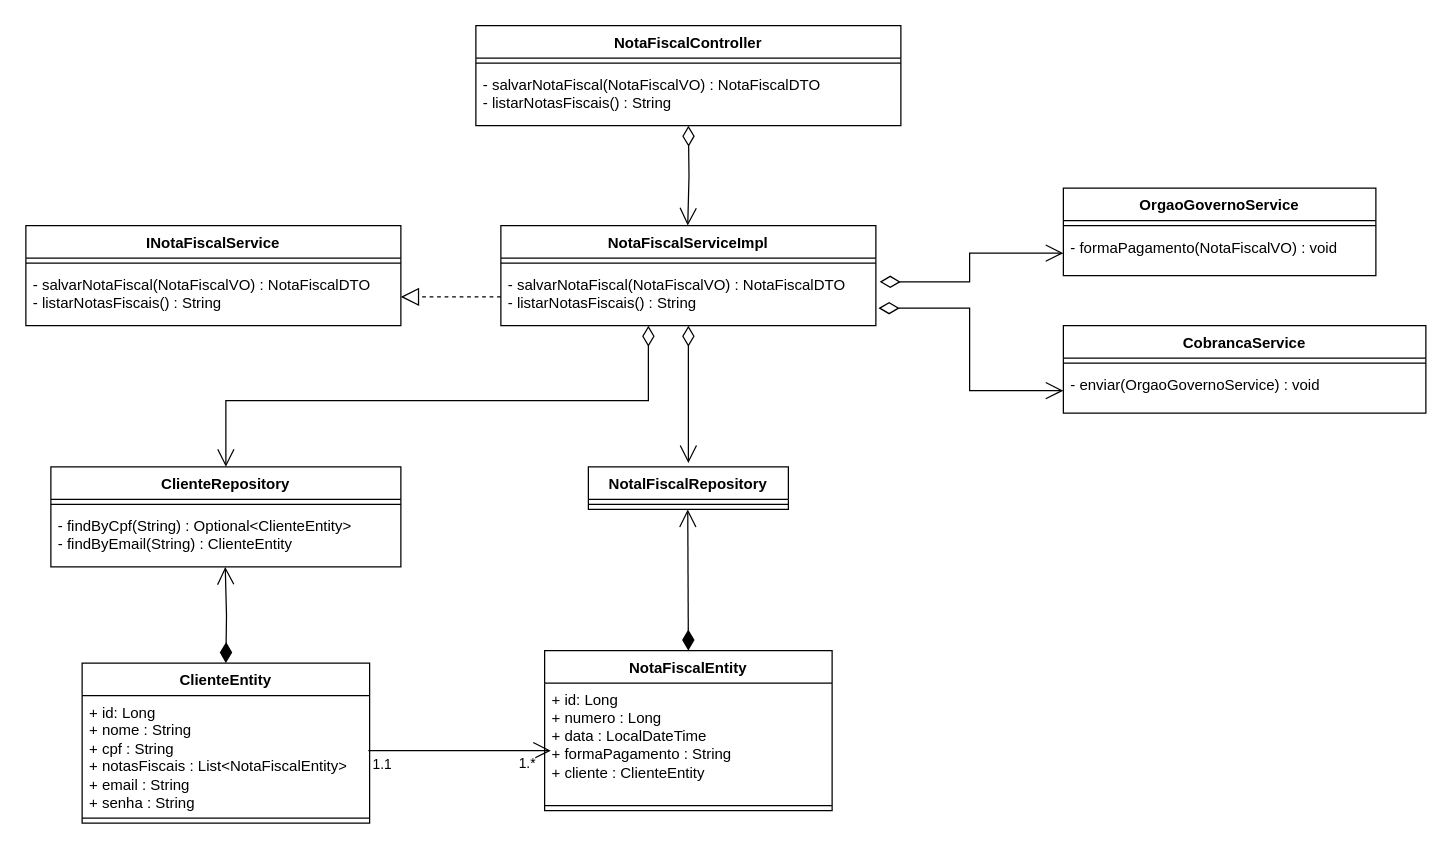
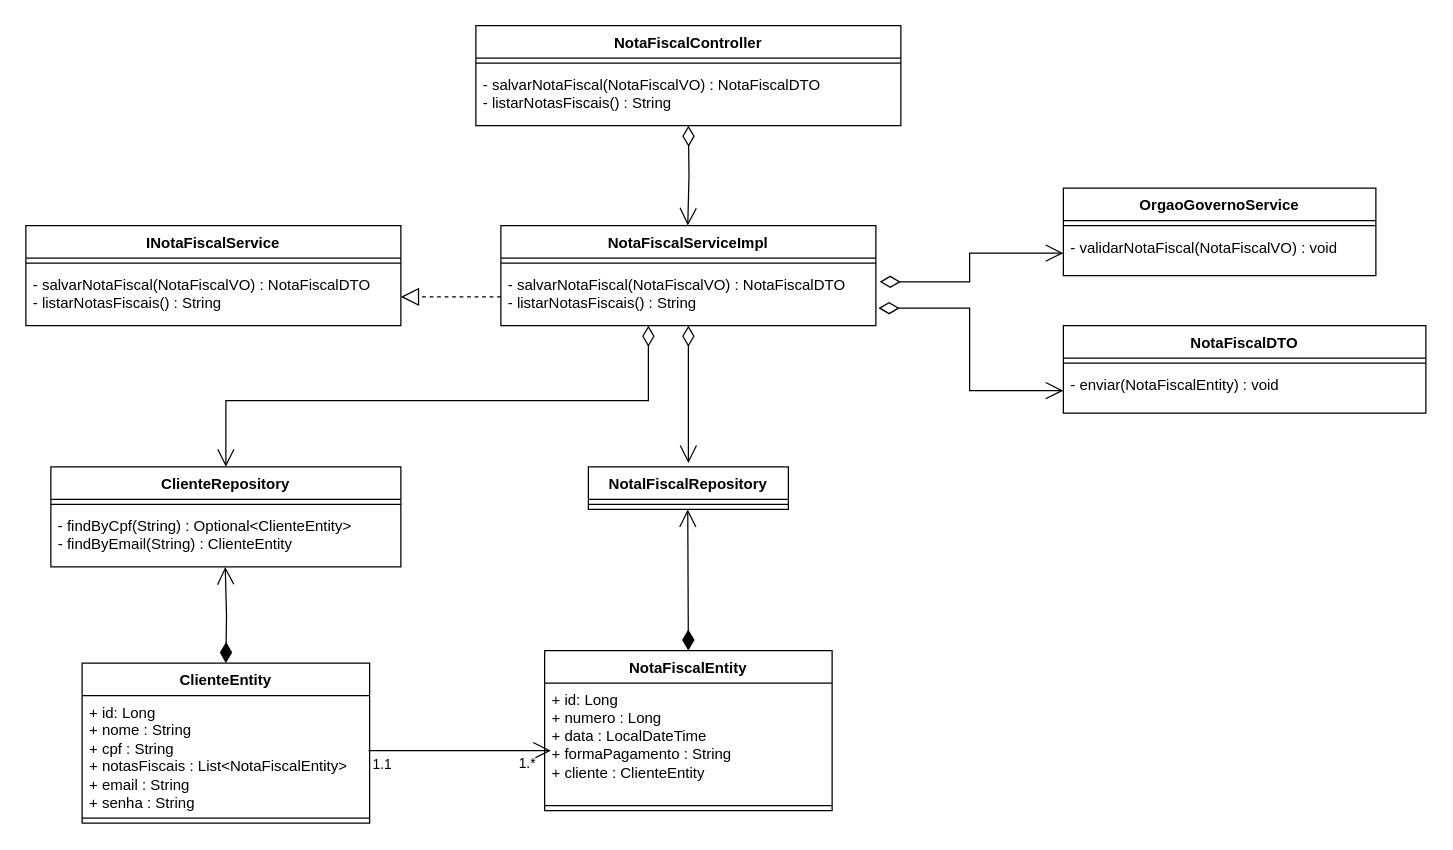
node "- formaPagamento(NotaFiscalVO) : void": label "- formaPagamento(NotaFiscalVO) : void" -> "- validarNotaFiscal(NotaFiscalVO) : void"
node "CobrancaService": label "CobrancaService" -> "NotaFiscalDTO"
node "- enviar(OrgaoGovernoService) : void": label "- enviar(OrgaoGovernoService) : void" -> "- enviar(NotaFiscalEntity) : void"
